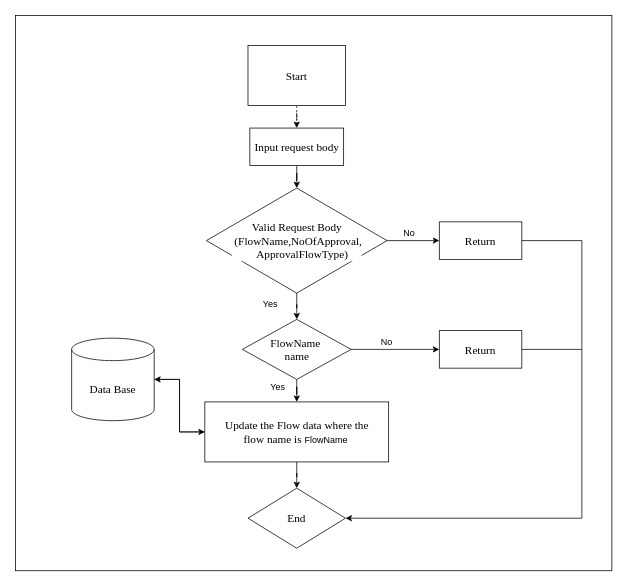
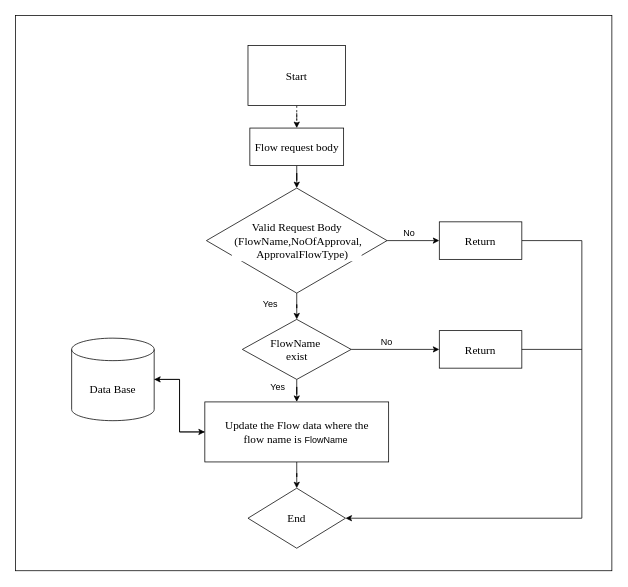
node "Input request body": label "Input request body" -> "Flow request body"
node "FlowName name": label "FlowName name" -> "FlowName exist"
